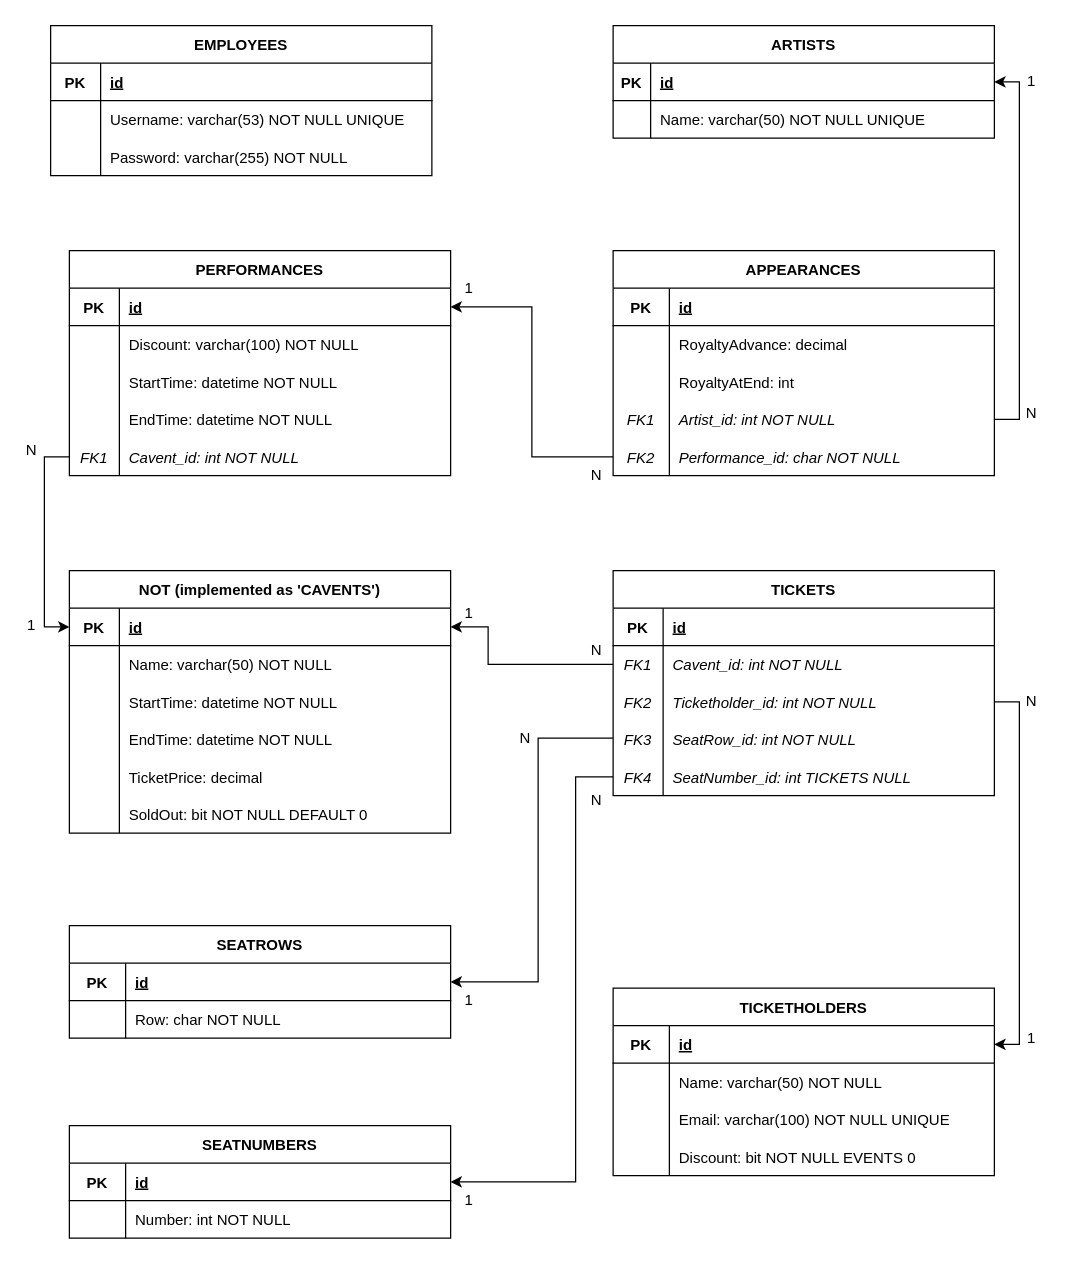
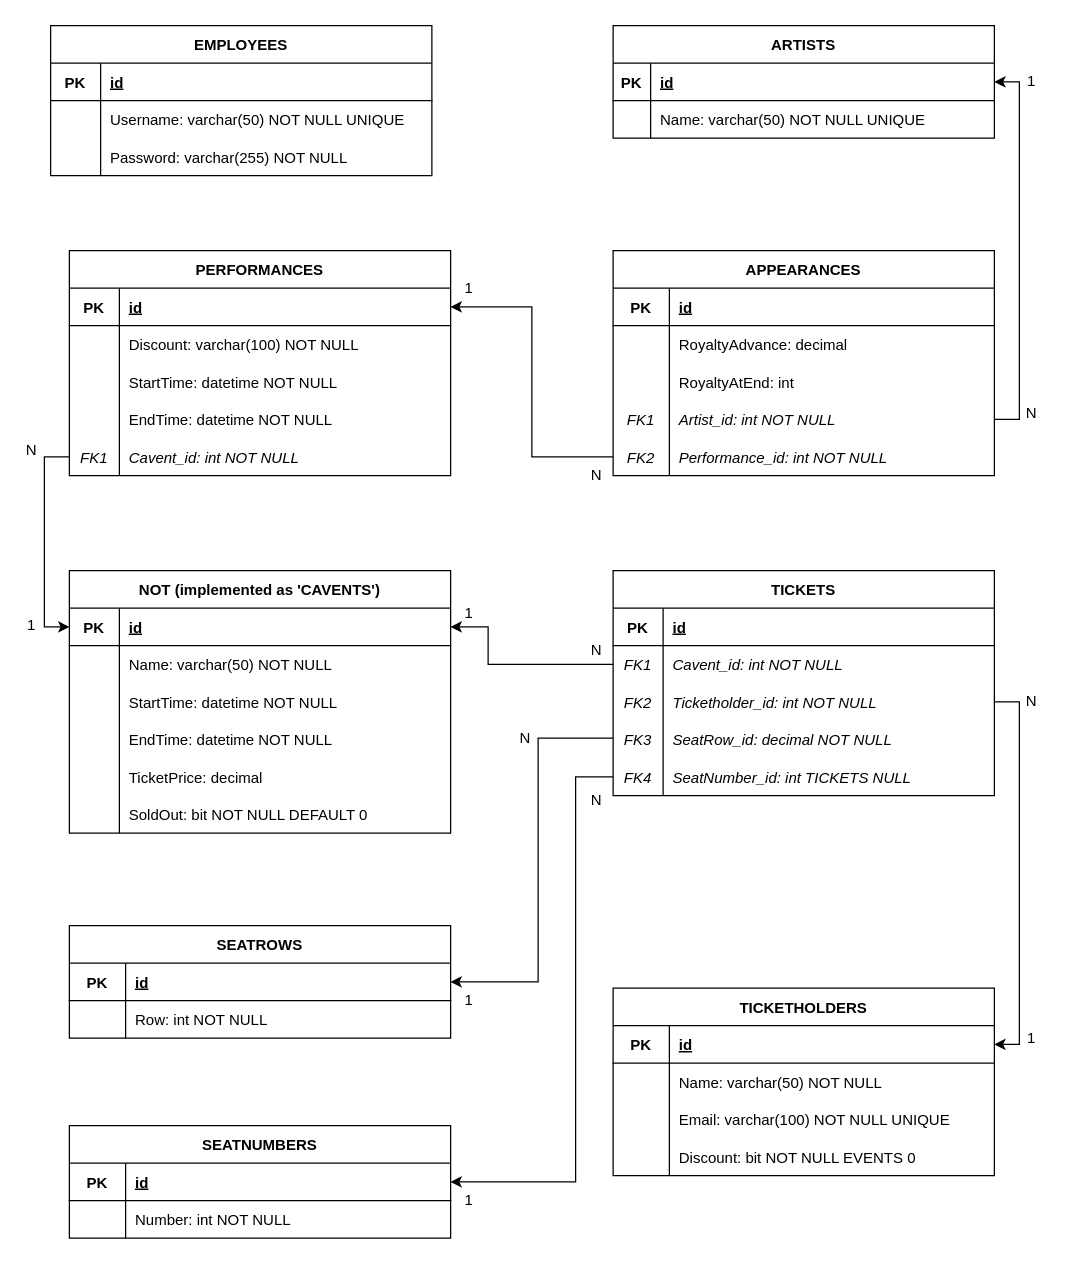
node "Username: varchar(53) NOT NULL UNIQUE": label "Username: varchar(53) NOT NULL UNIQUE" -> "Username: varchar(50) NOT NULL UNIQUE"
node "Performance_id: char NOT NULL": label "Performance_id: char NOT NULL" -> "Performance_id: int NOT NULL"
node "SeatRow_id: int NOT NULL": label "SeatRow_id: int NOT NULL" -> "SeatRow_id: decimal NOT NULL"
node "Row: char NOT NULL": label "Row: char NOT NULL" -> "Row: int NOT NULL"
